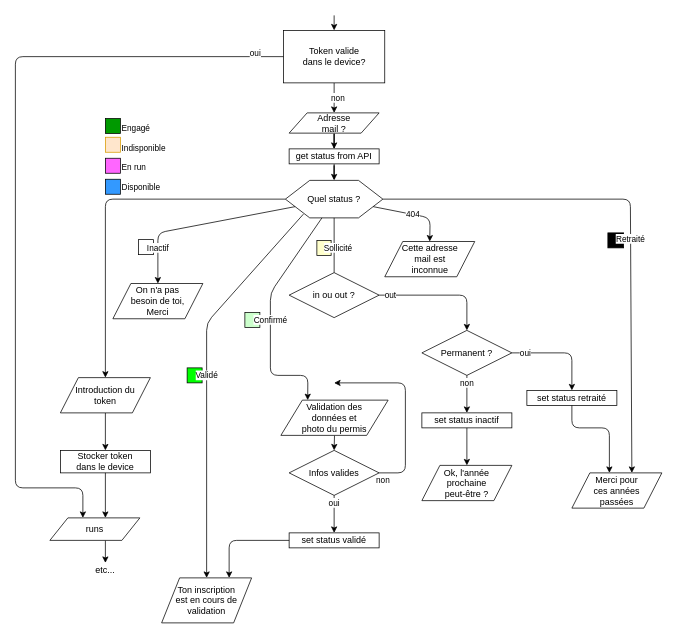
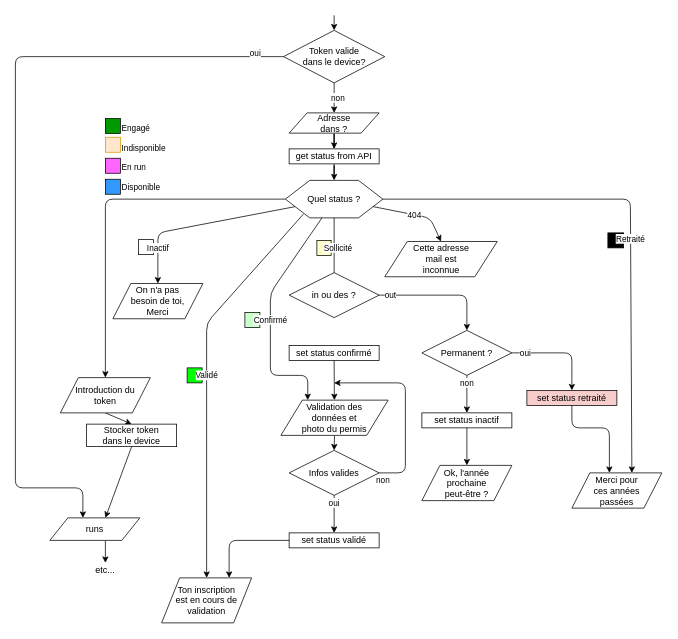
node "Token valide dans le device?": shape rectangle -> diamond
node "Adresse mail ?": label "Adresse mail ?" -> "Adresse dans ?"
node "Cette adresse mail est inconnue": size 90x35 -> 113x35
node "in ou out ?": label "in ou out ?" -> "in ou des ?"
node "set status confirmé": added
edge "set status confirmé" -> "Validation des données et photo du permis": added
node "set status retraité": fillcolor #ffffff -> #f8cecc
node "Stocker token dans le device": moved (105, 462) -> (132, 435)
